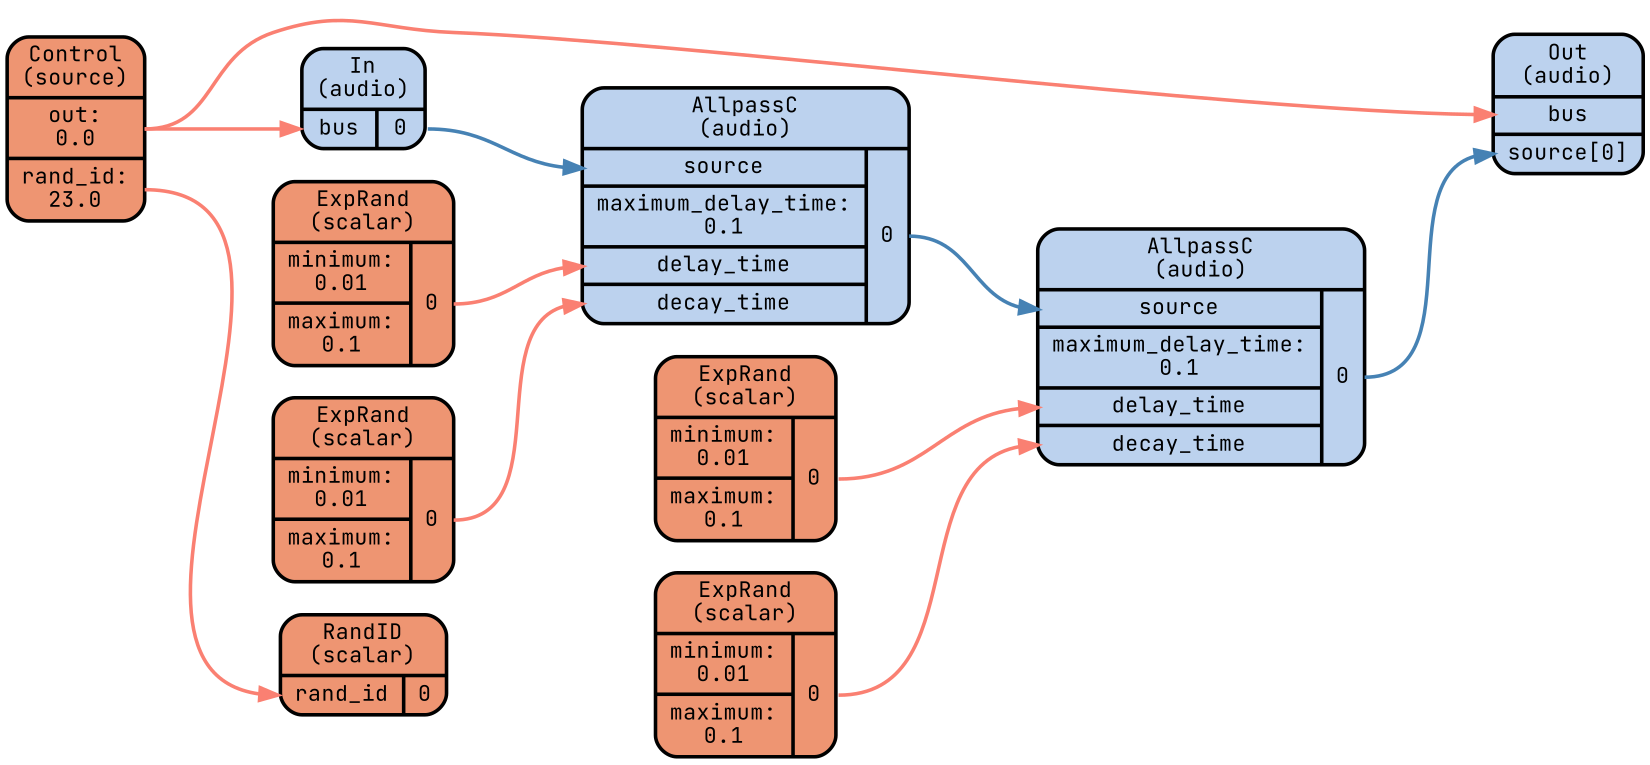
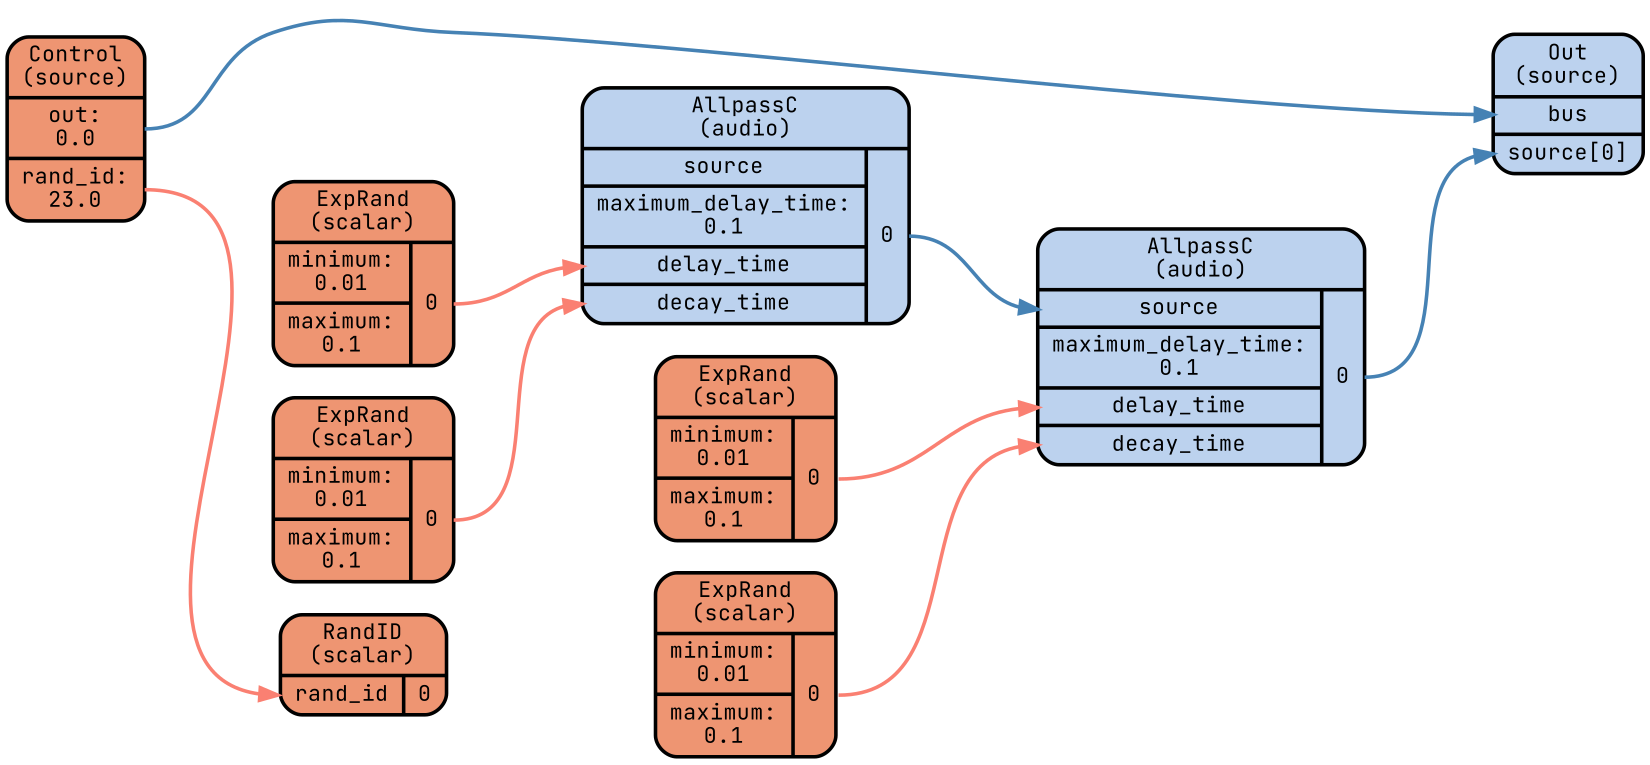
edge "Control" -> "Out": color salmon -> steelblue
node "Out": text "(audio)" -> "(source)"
node "In": removed
